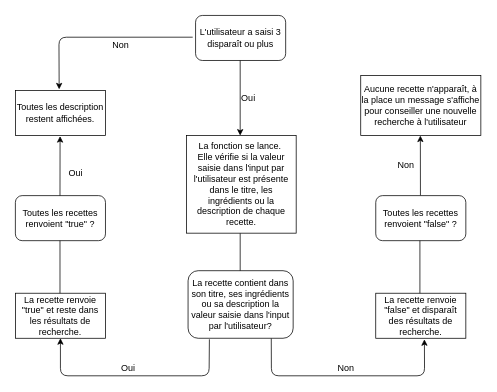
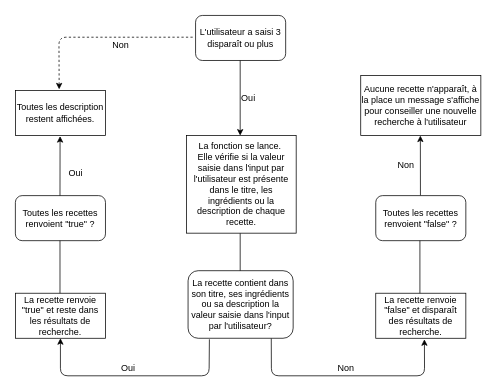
edge "L'utilisateur a saisi 3 disparaît ou plus" -> "Toutes les description restent affichées.": style solid -> dashed
